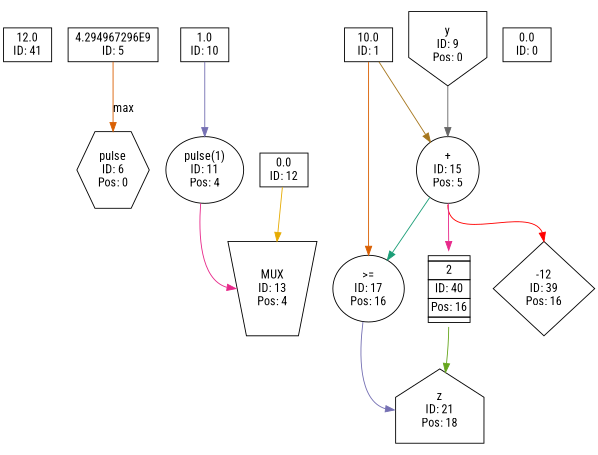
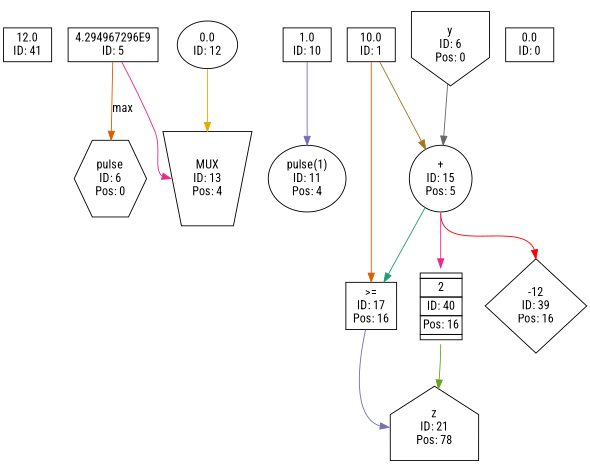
node "y ID: 9 Pos: 0": label "y ID: 9 Pos: 0" -> "y ID: 6 Pos: 0"
node "0.0 ID: 12": shape box -> ellipse
edge "pulse(1) ID: 11 Pos: 4" -> "MUX ID: 13 Pos: 4": now "4.294967296E9 ID: 5" -> "MUX ID: 13 Pos: 4"
node ">= ID: 17 Pos: 16": shape ellipse -> box
node "z ID: 21 Pos: 18": label "z ID: 21 Pos: 18" -> "z ID: 21 Pos: 78"
